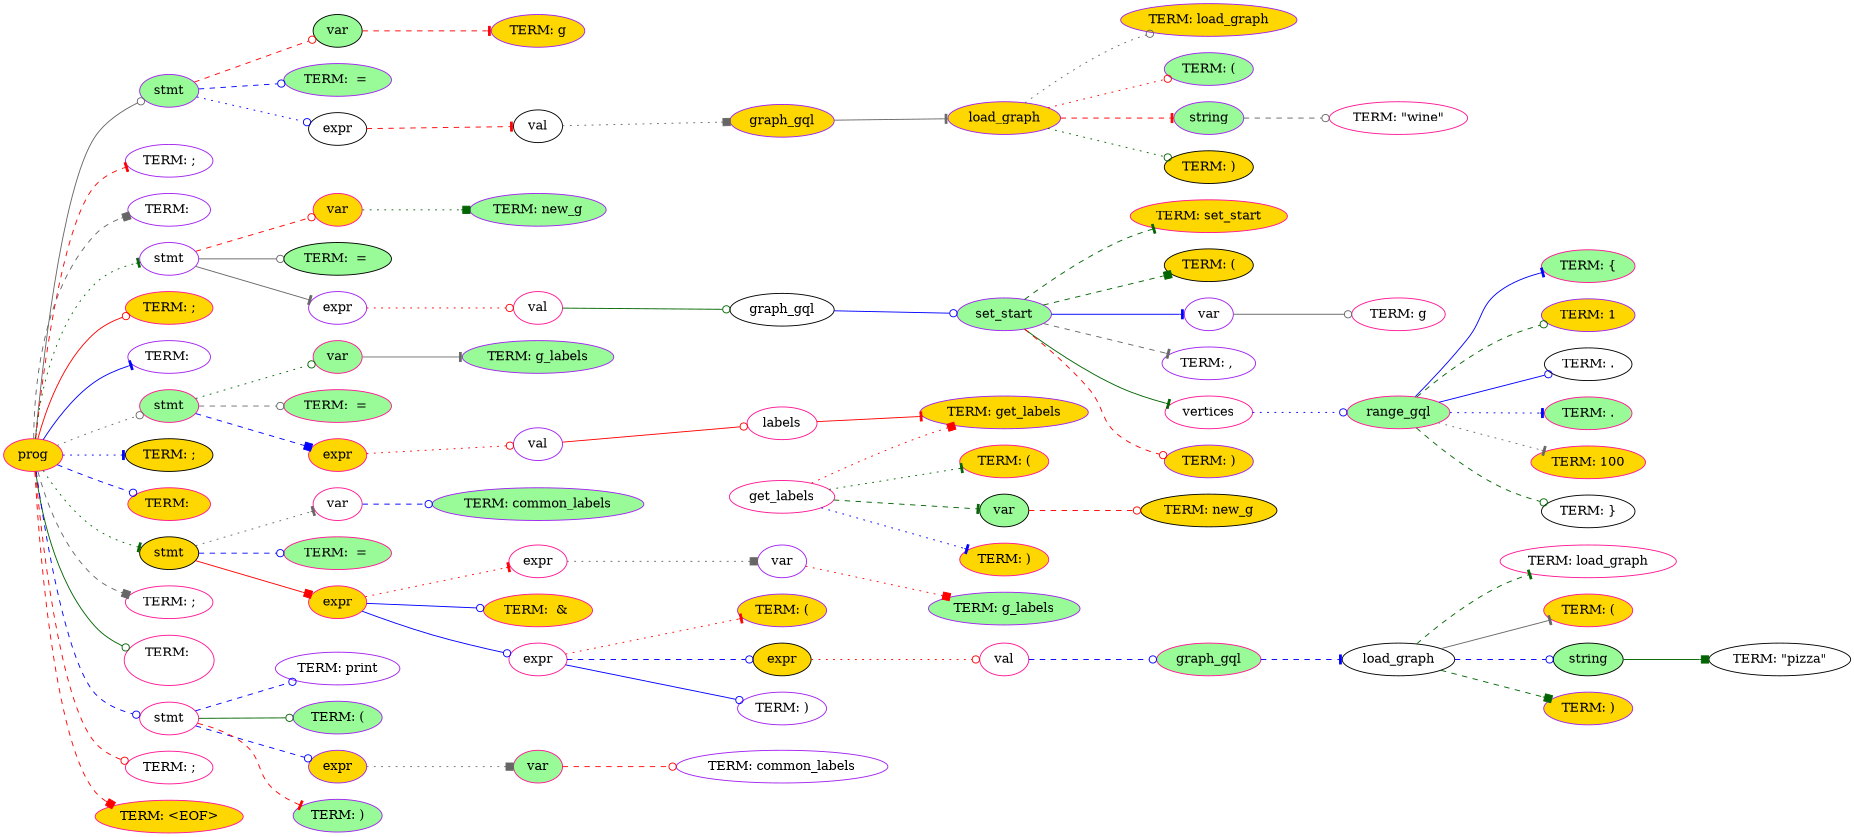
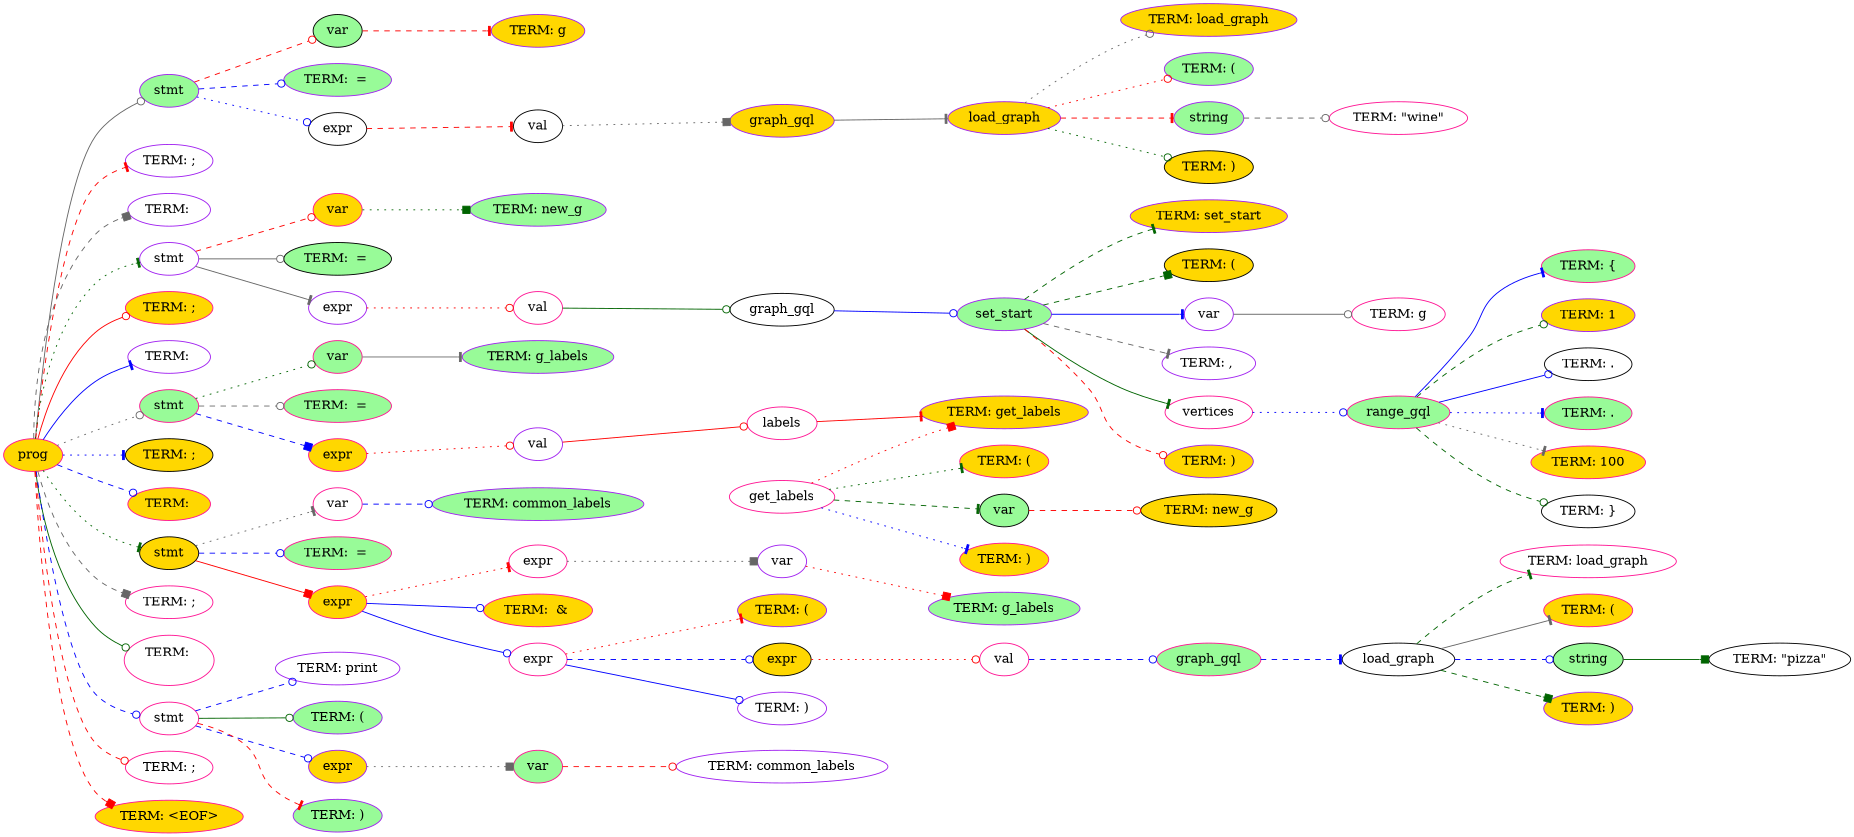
node "TERM: set_start": color deeppink -> purple
